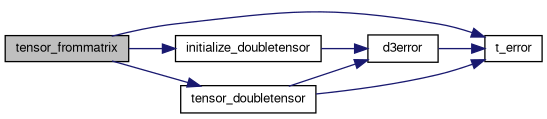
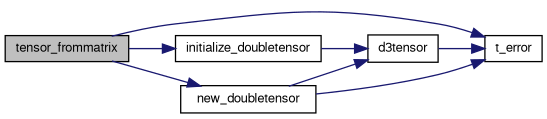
node "d3error": label "d3error" -> "d3tensor"
node "tensor_doubletensor": label "tensor_doubletensor" -> "new_doubletensor"
